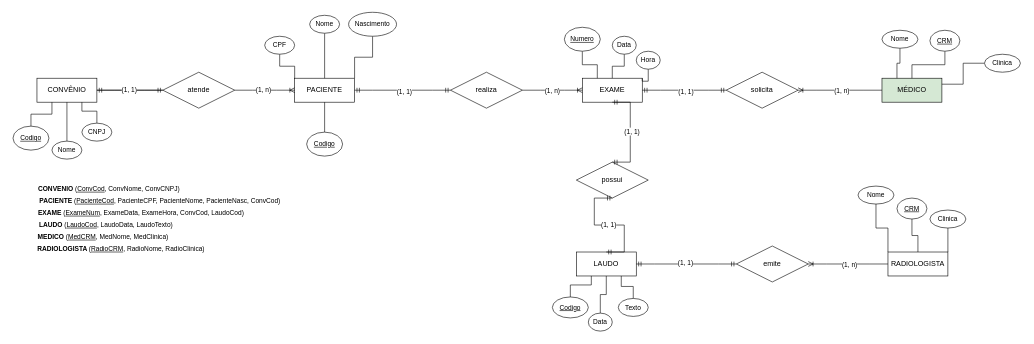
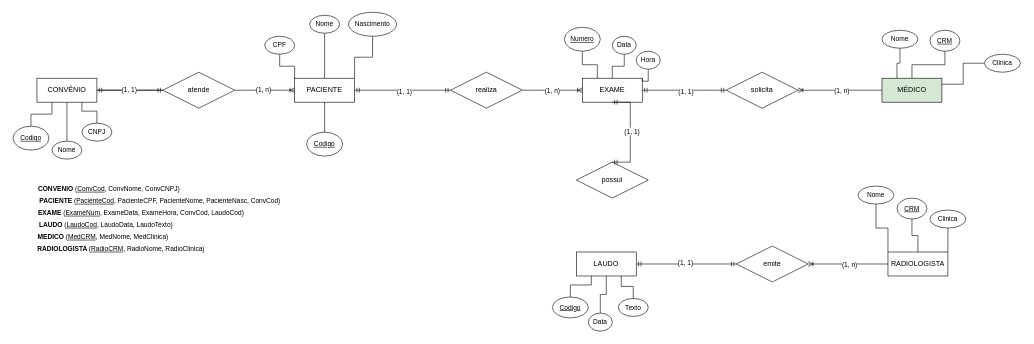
edge "possui" -- "LAUDO": removed, label "(1, 1)"
